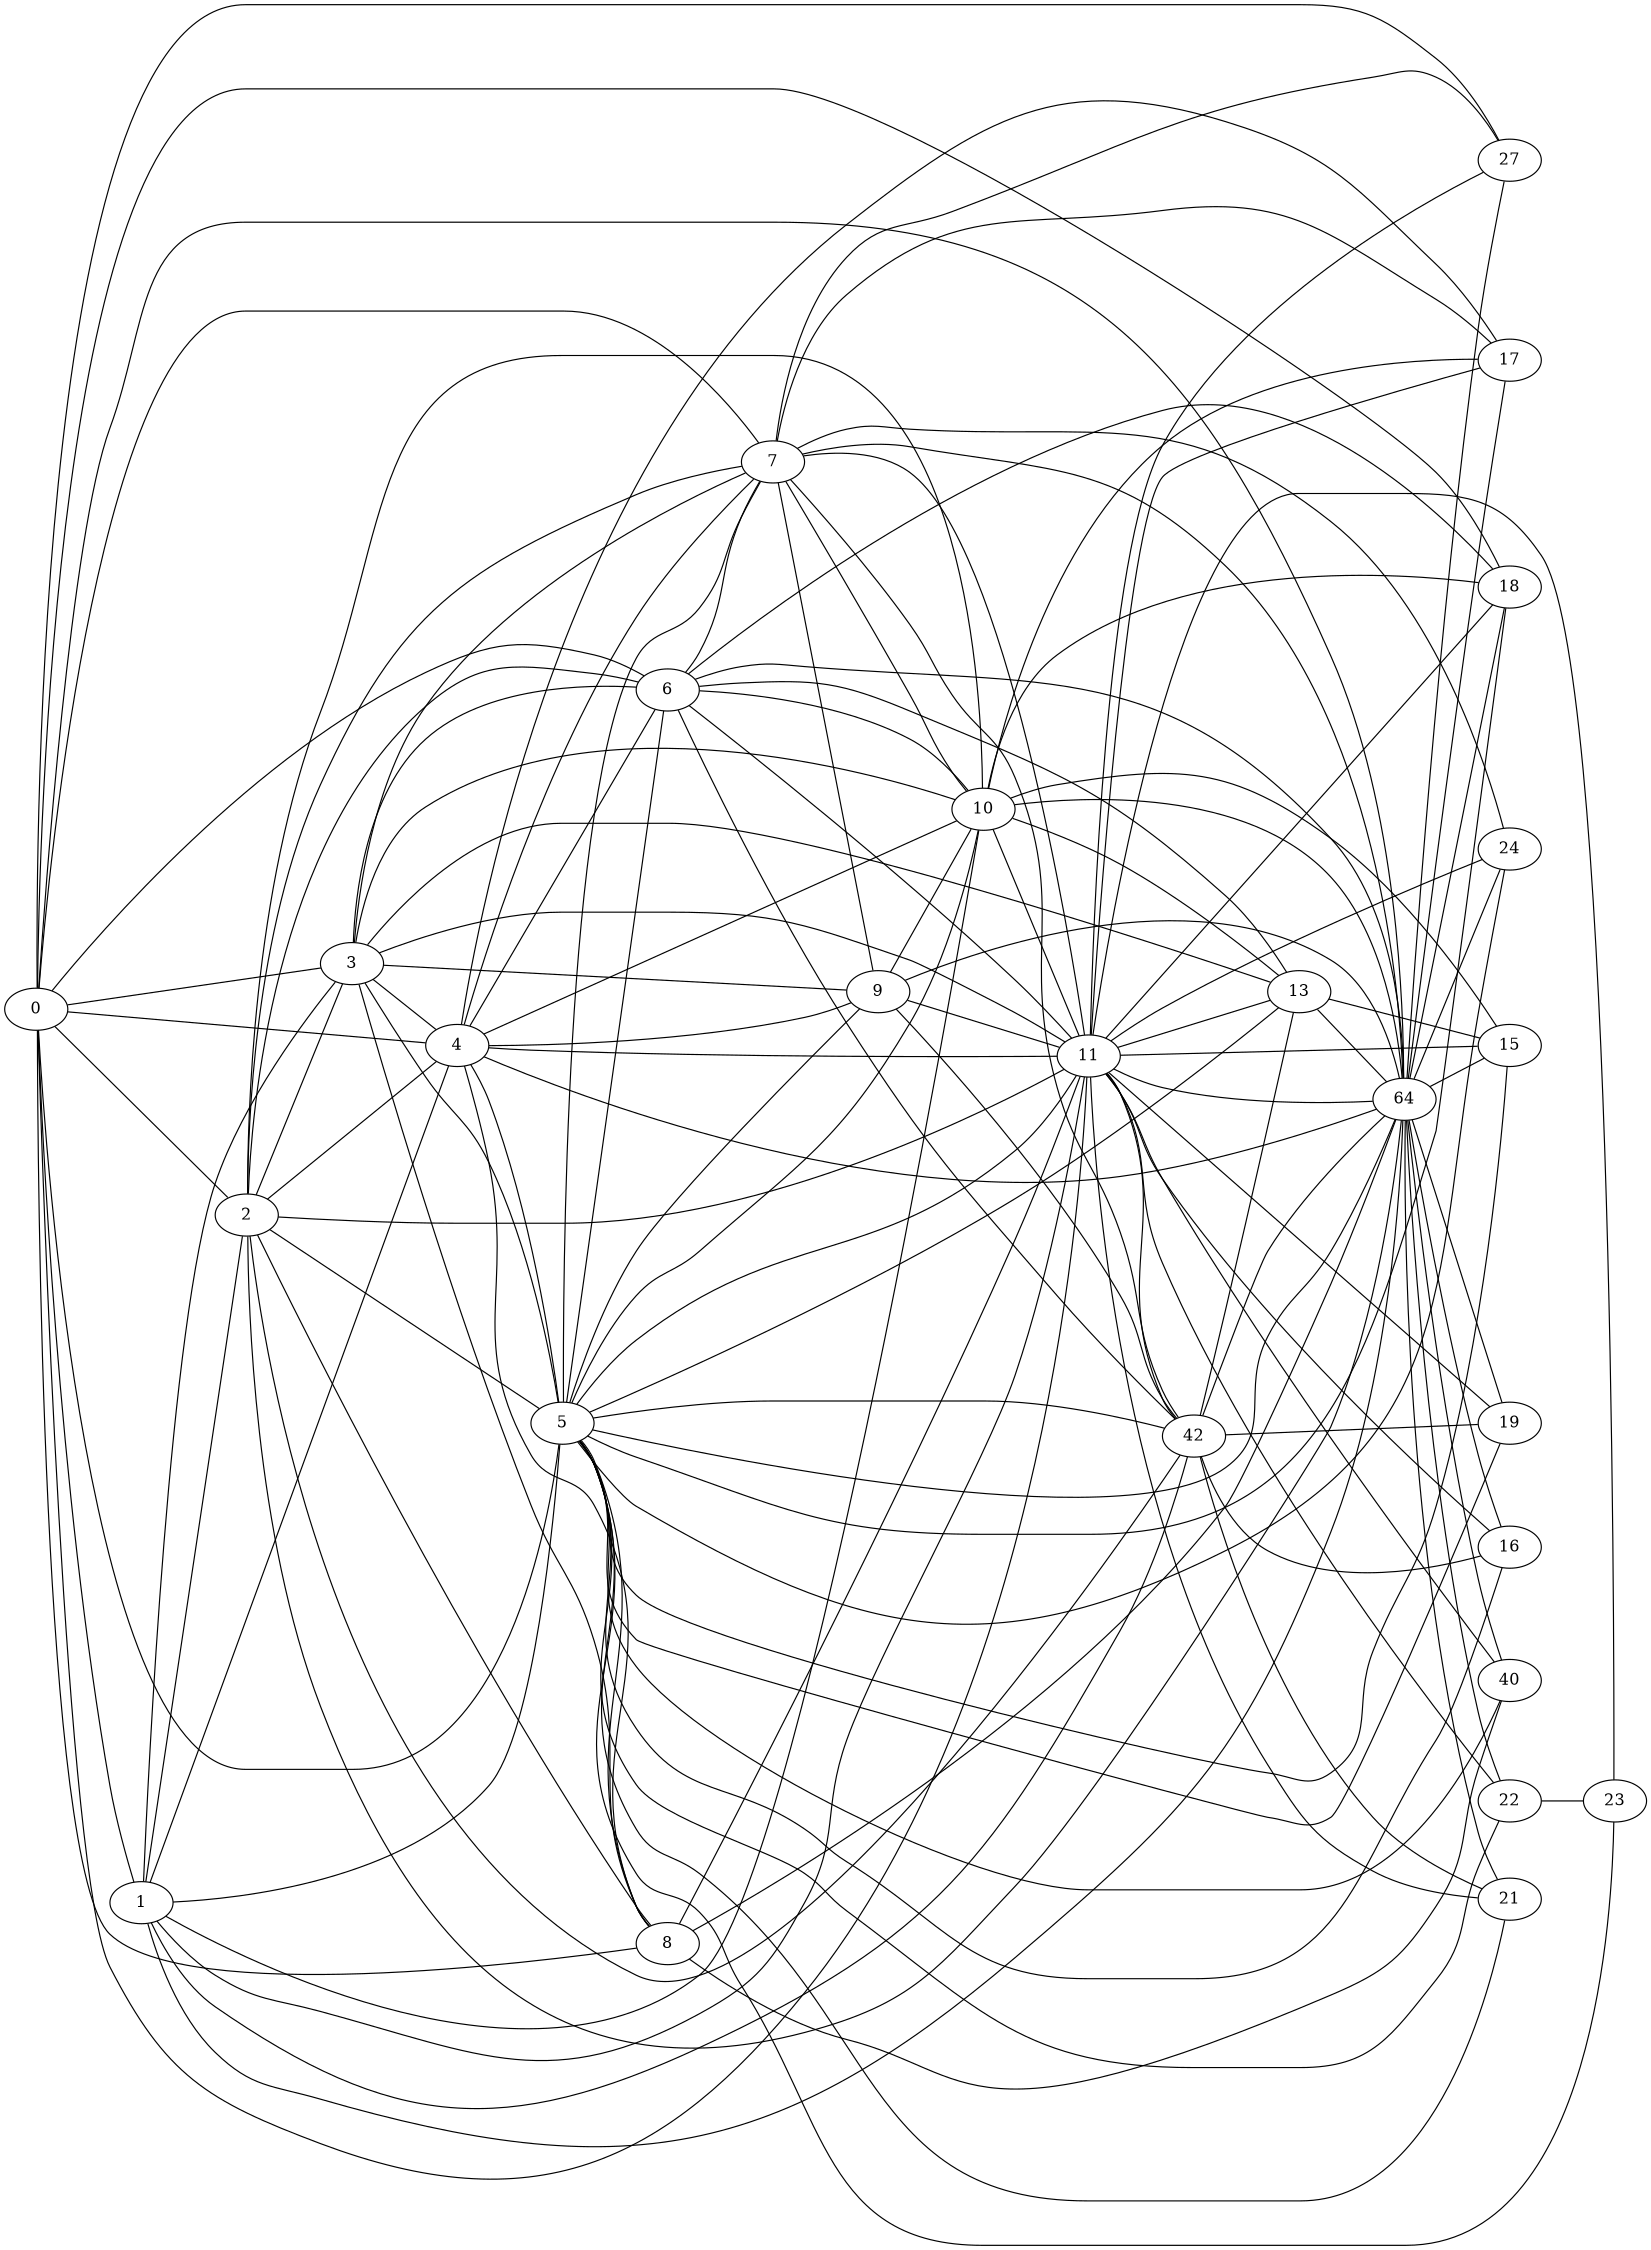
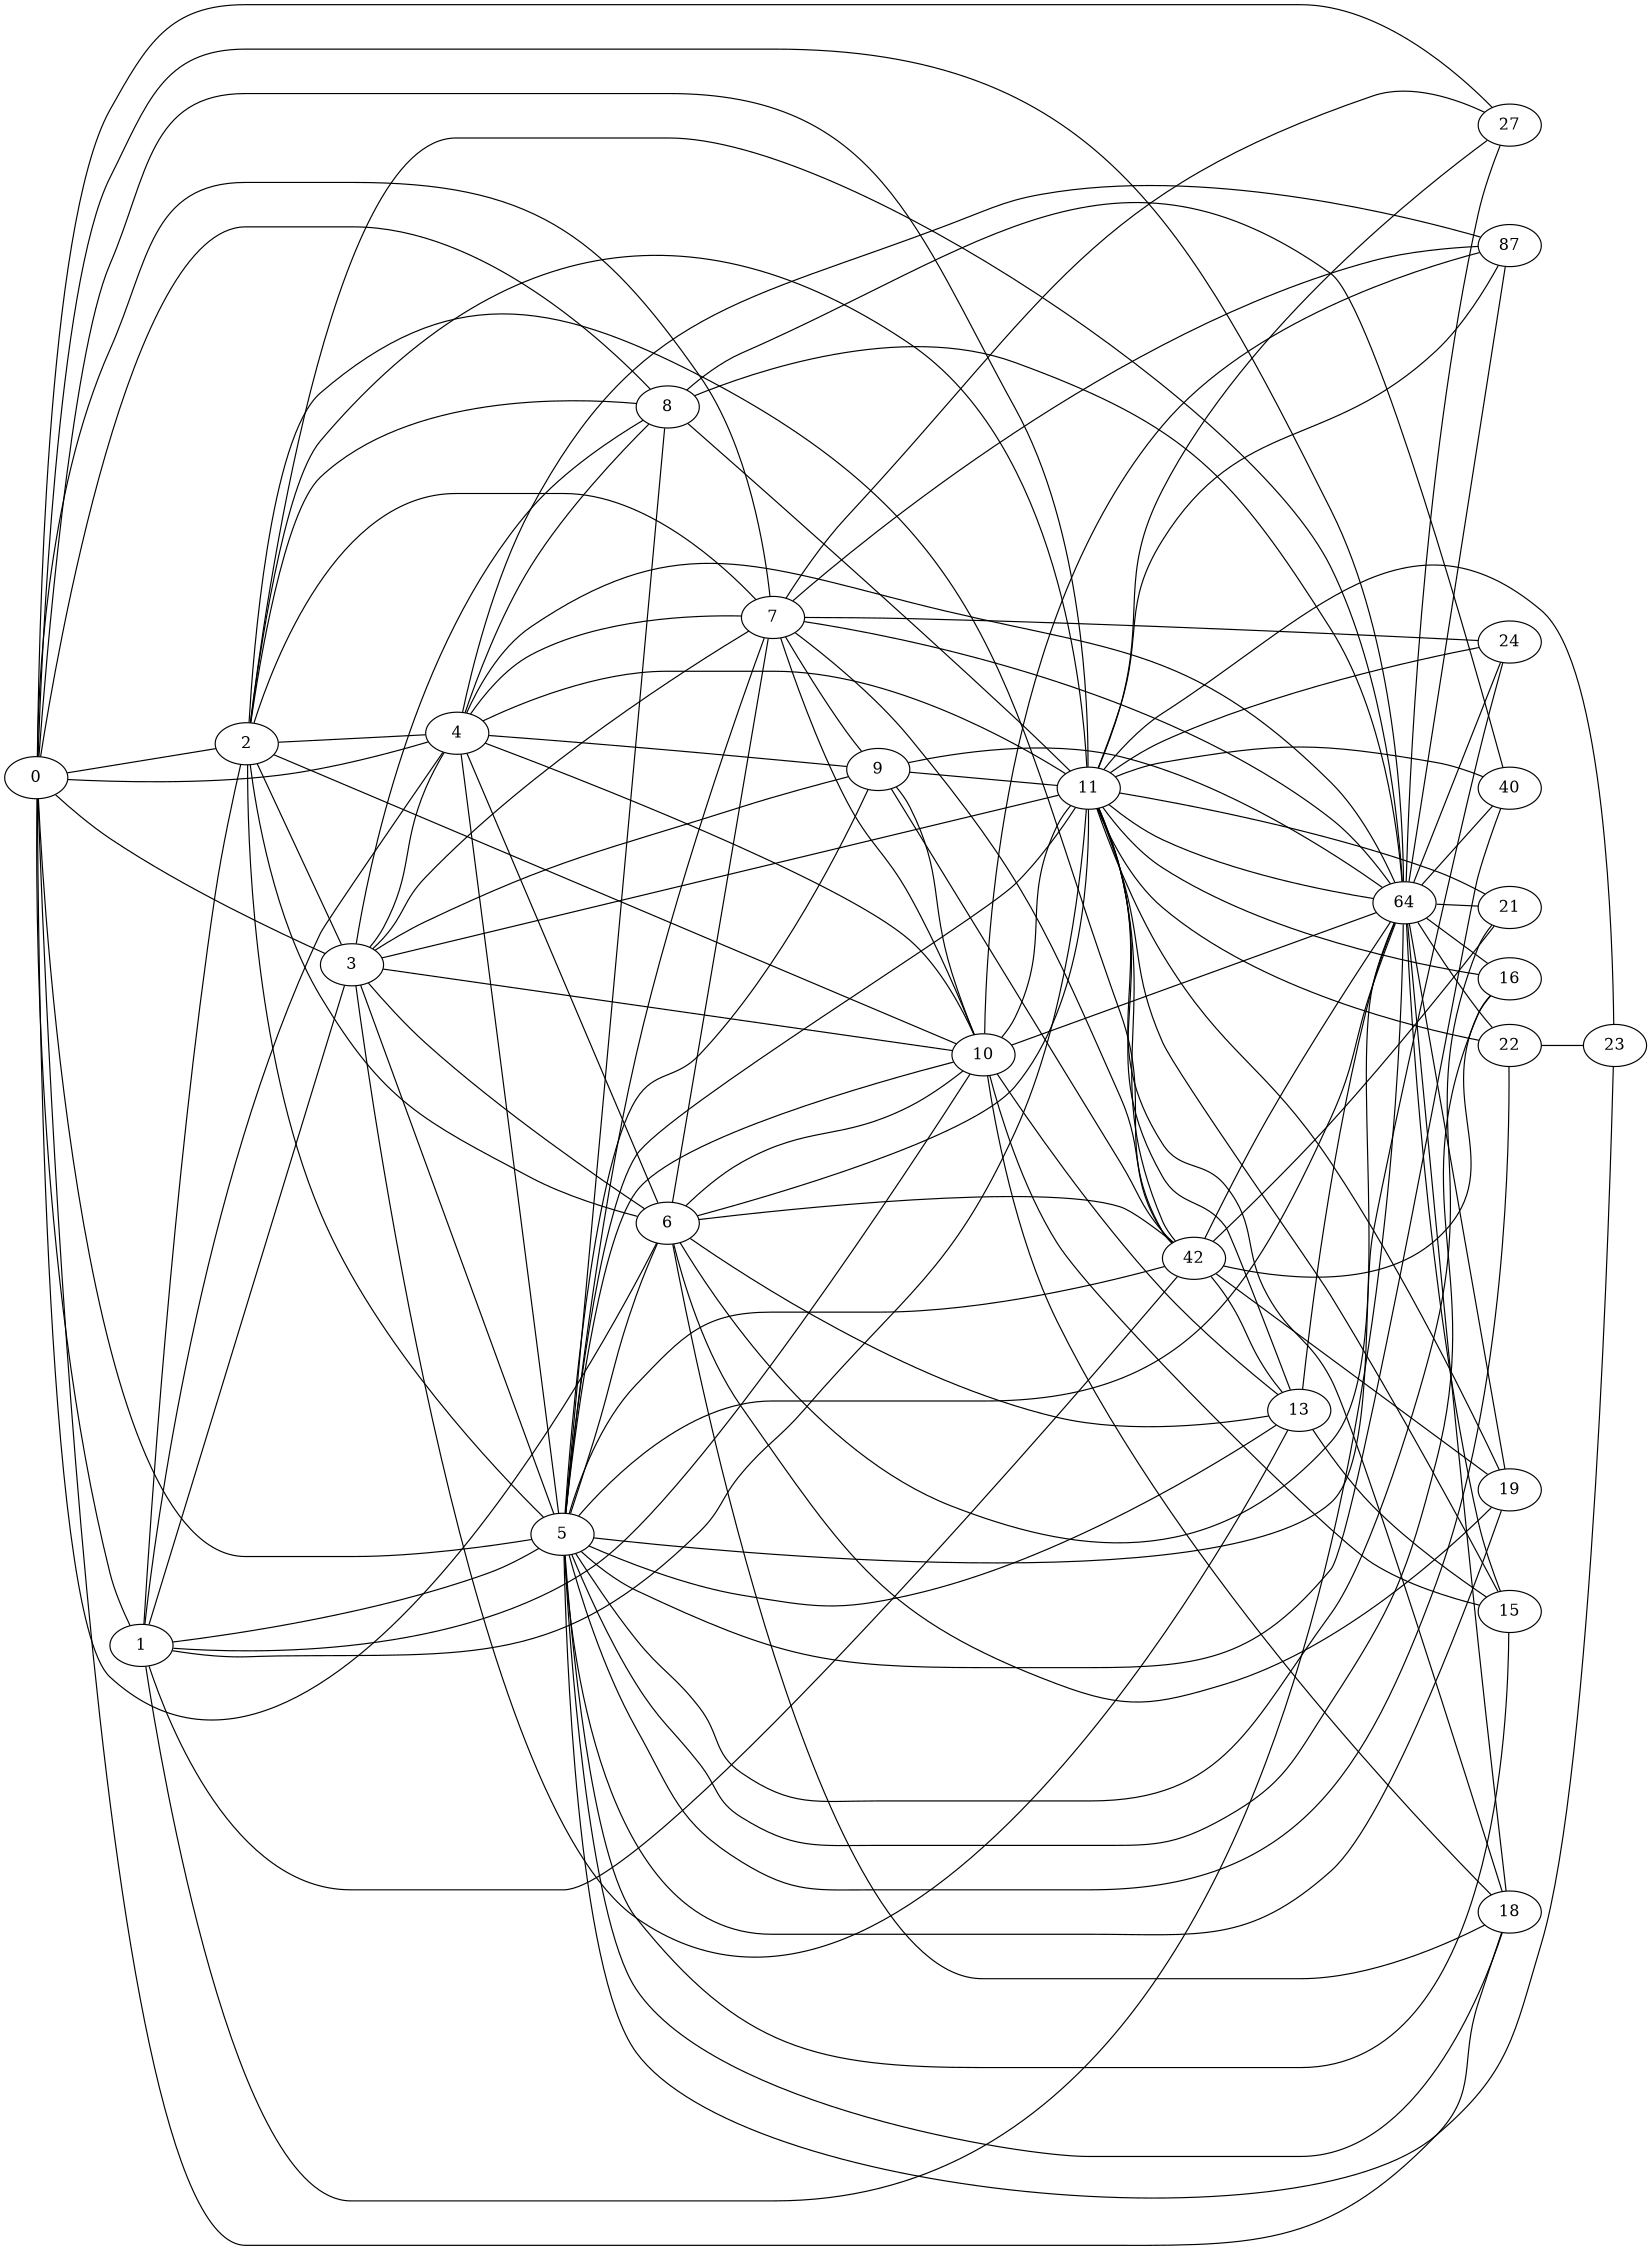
node "17": label "17" -> "87"
edge "7" -- "11": removed
edge "6" -- "19": added
